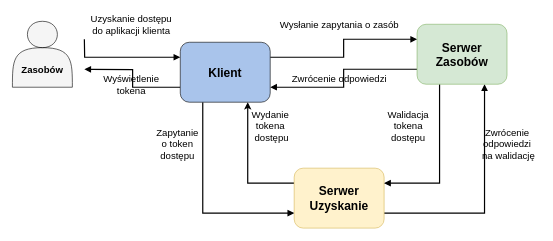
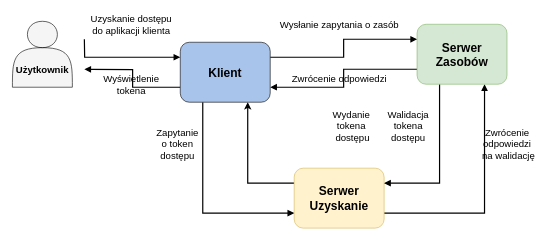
node "Zasobów": label "Zasobów" -> "Użytkownik"
node "Wydanie tokena dostępu": moved (270, 126) -> (351, 126)
